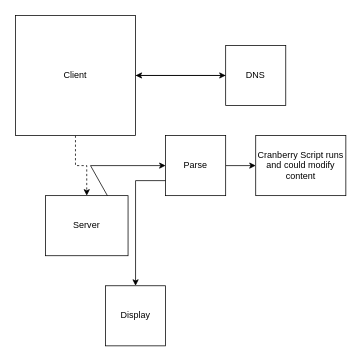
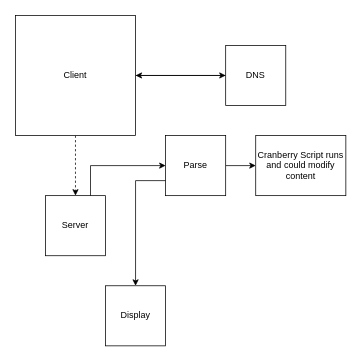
node "Server": size 83x60 -> 60x60
